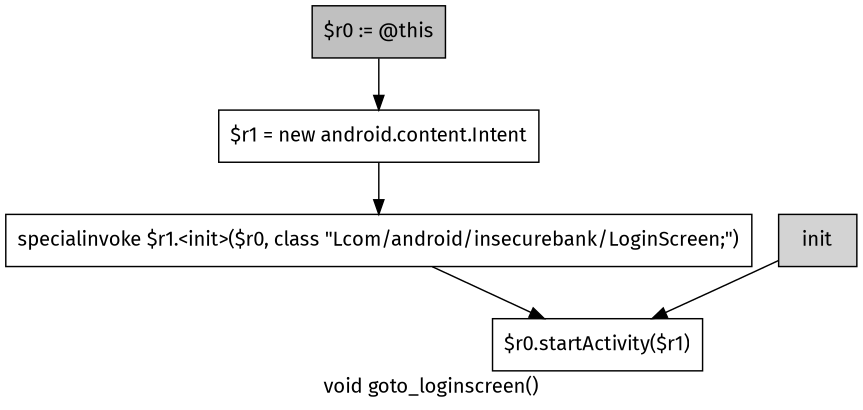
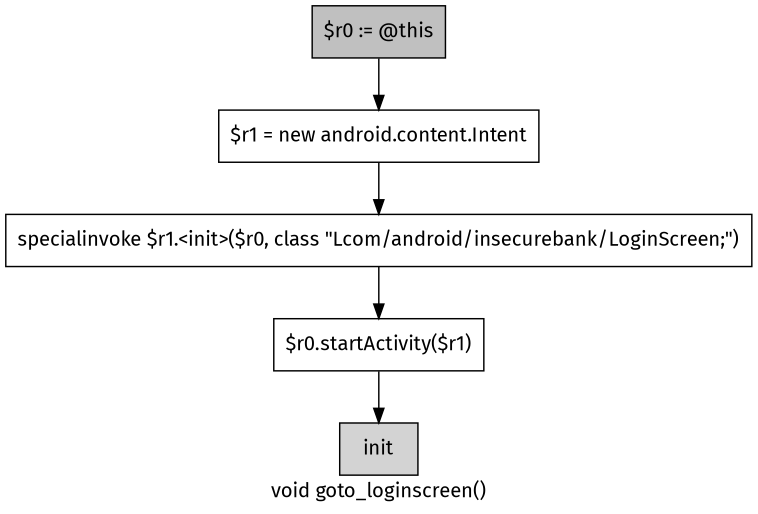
edge "init" -> "$r0.startActivity($r1)": reversed
